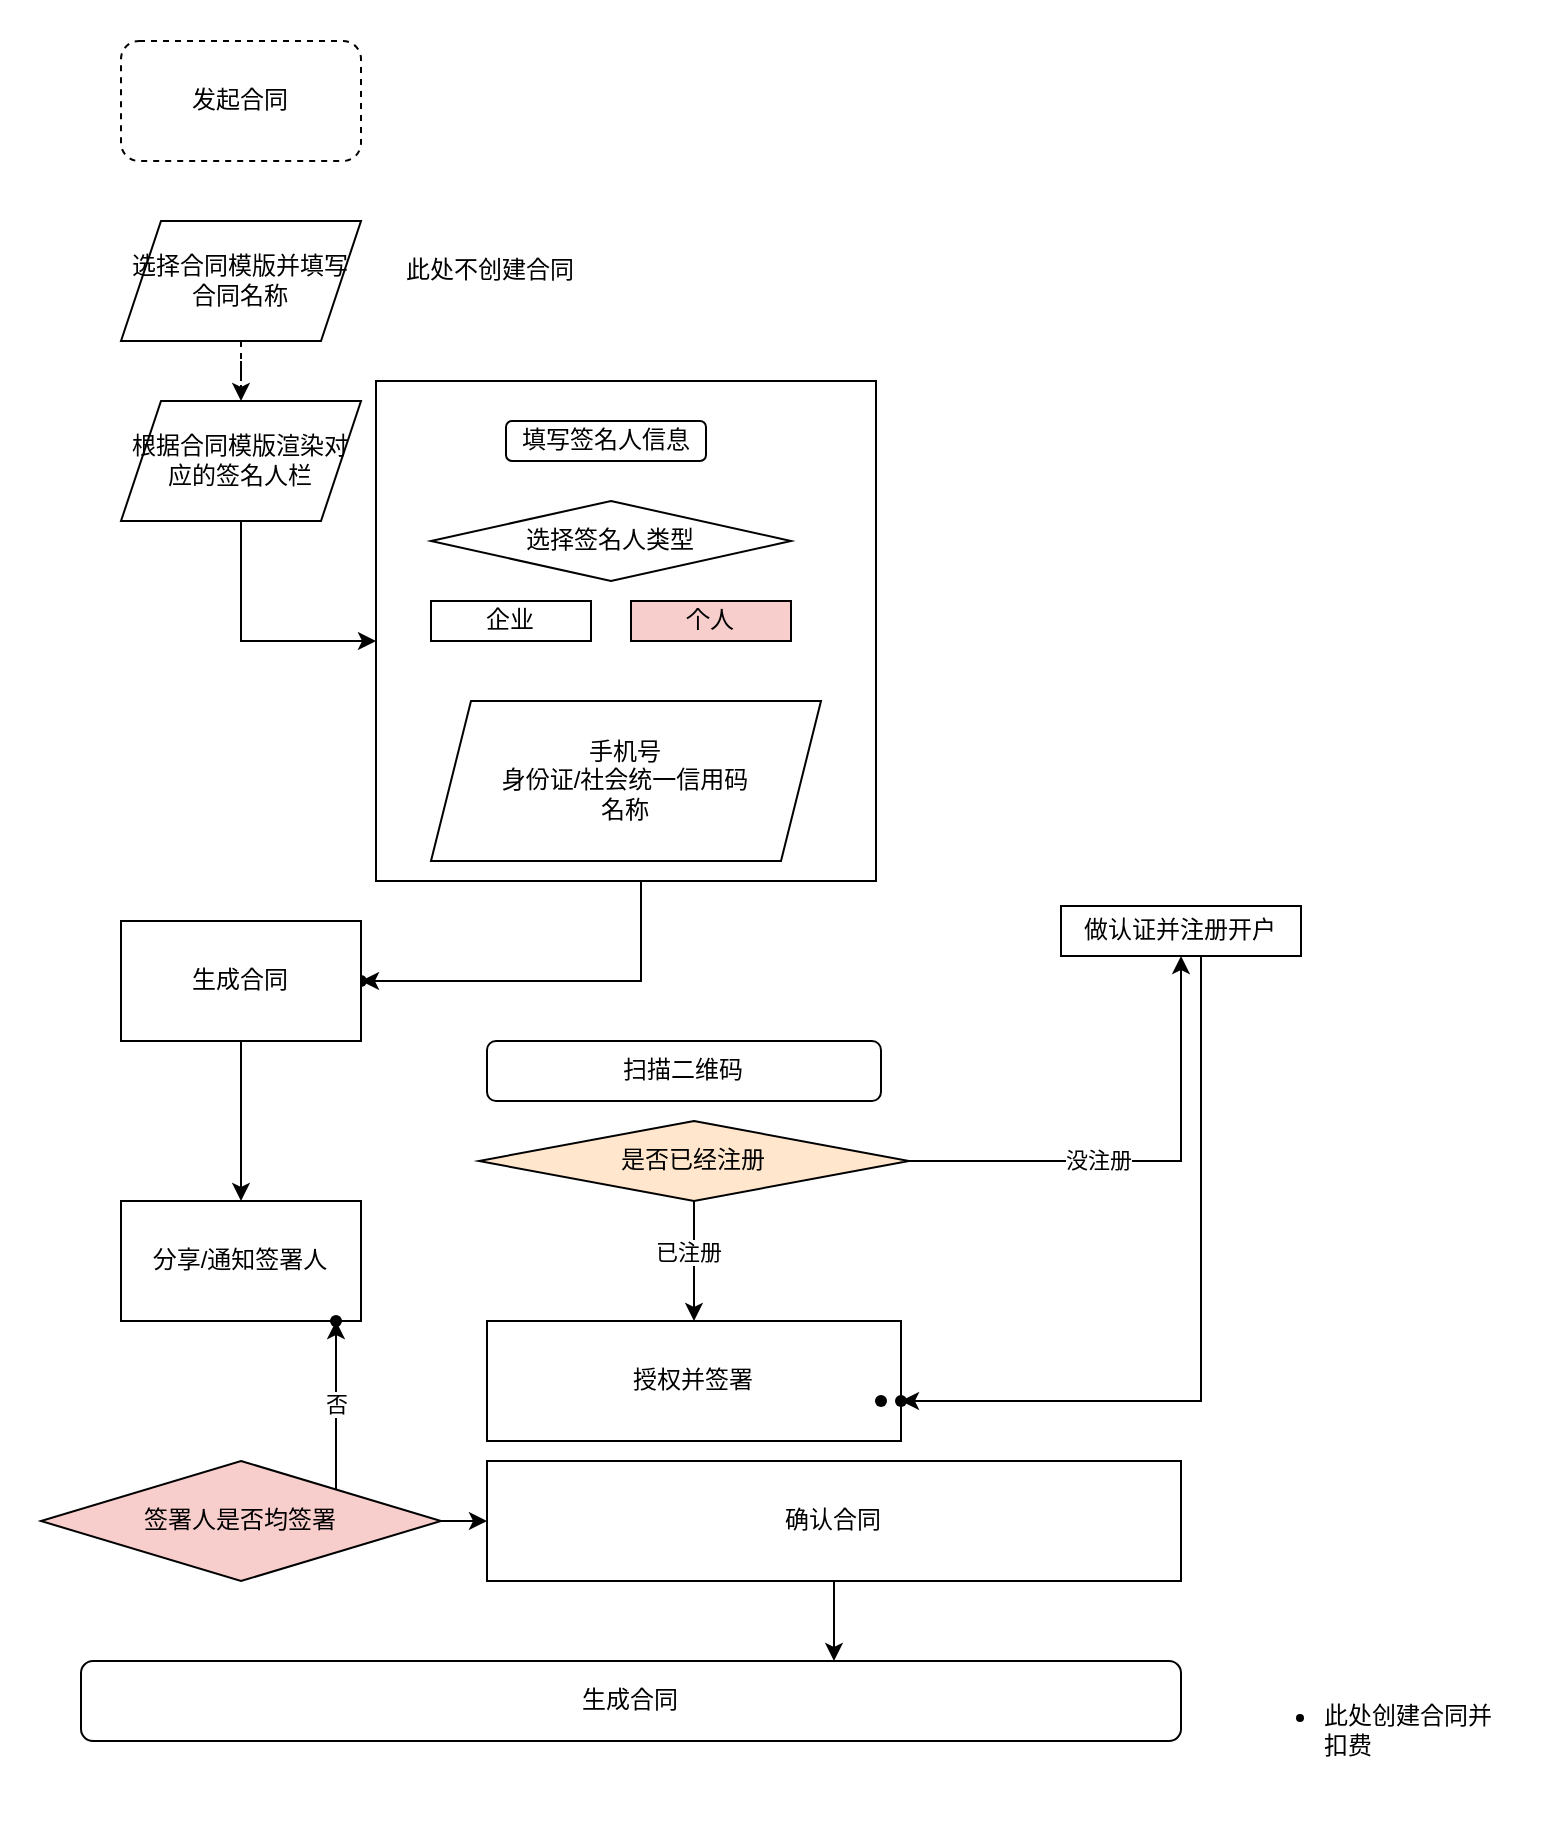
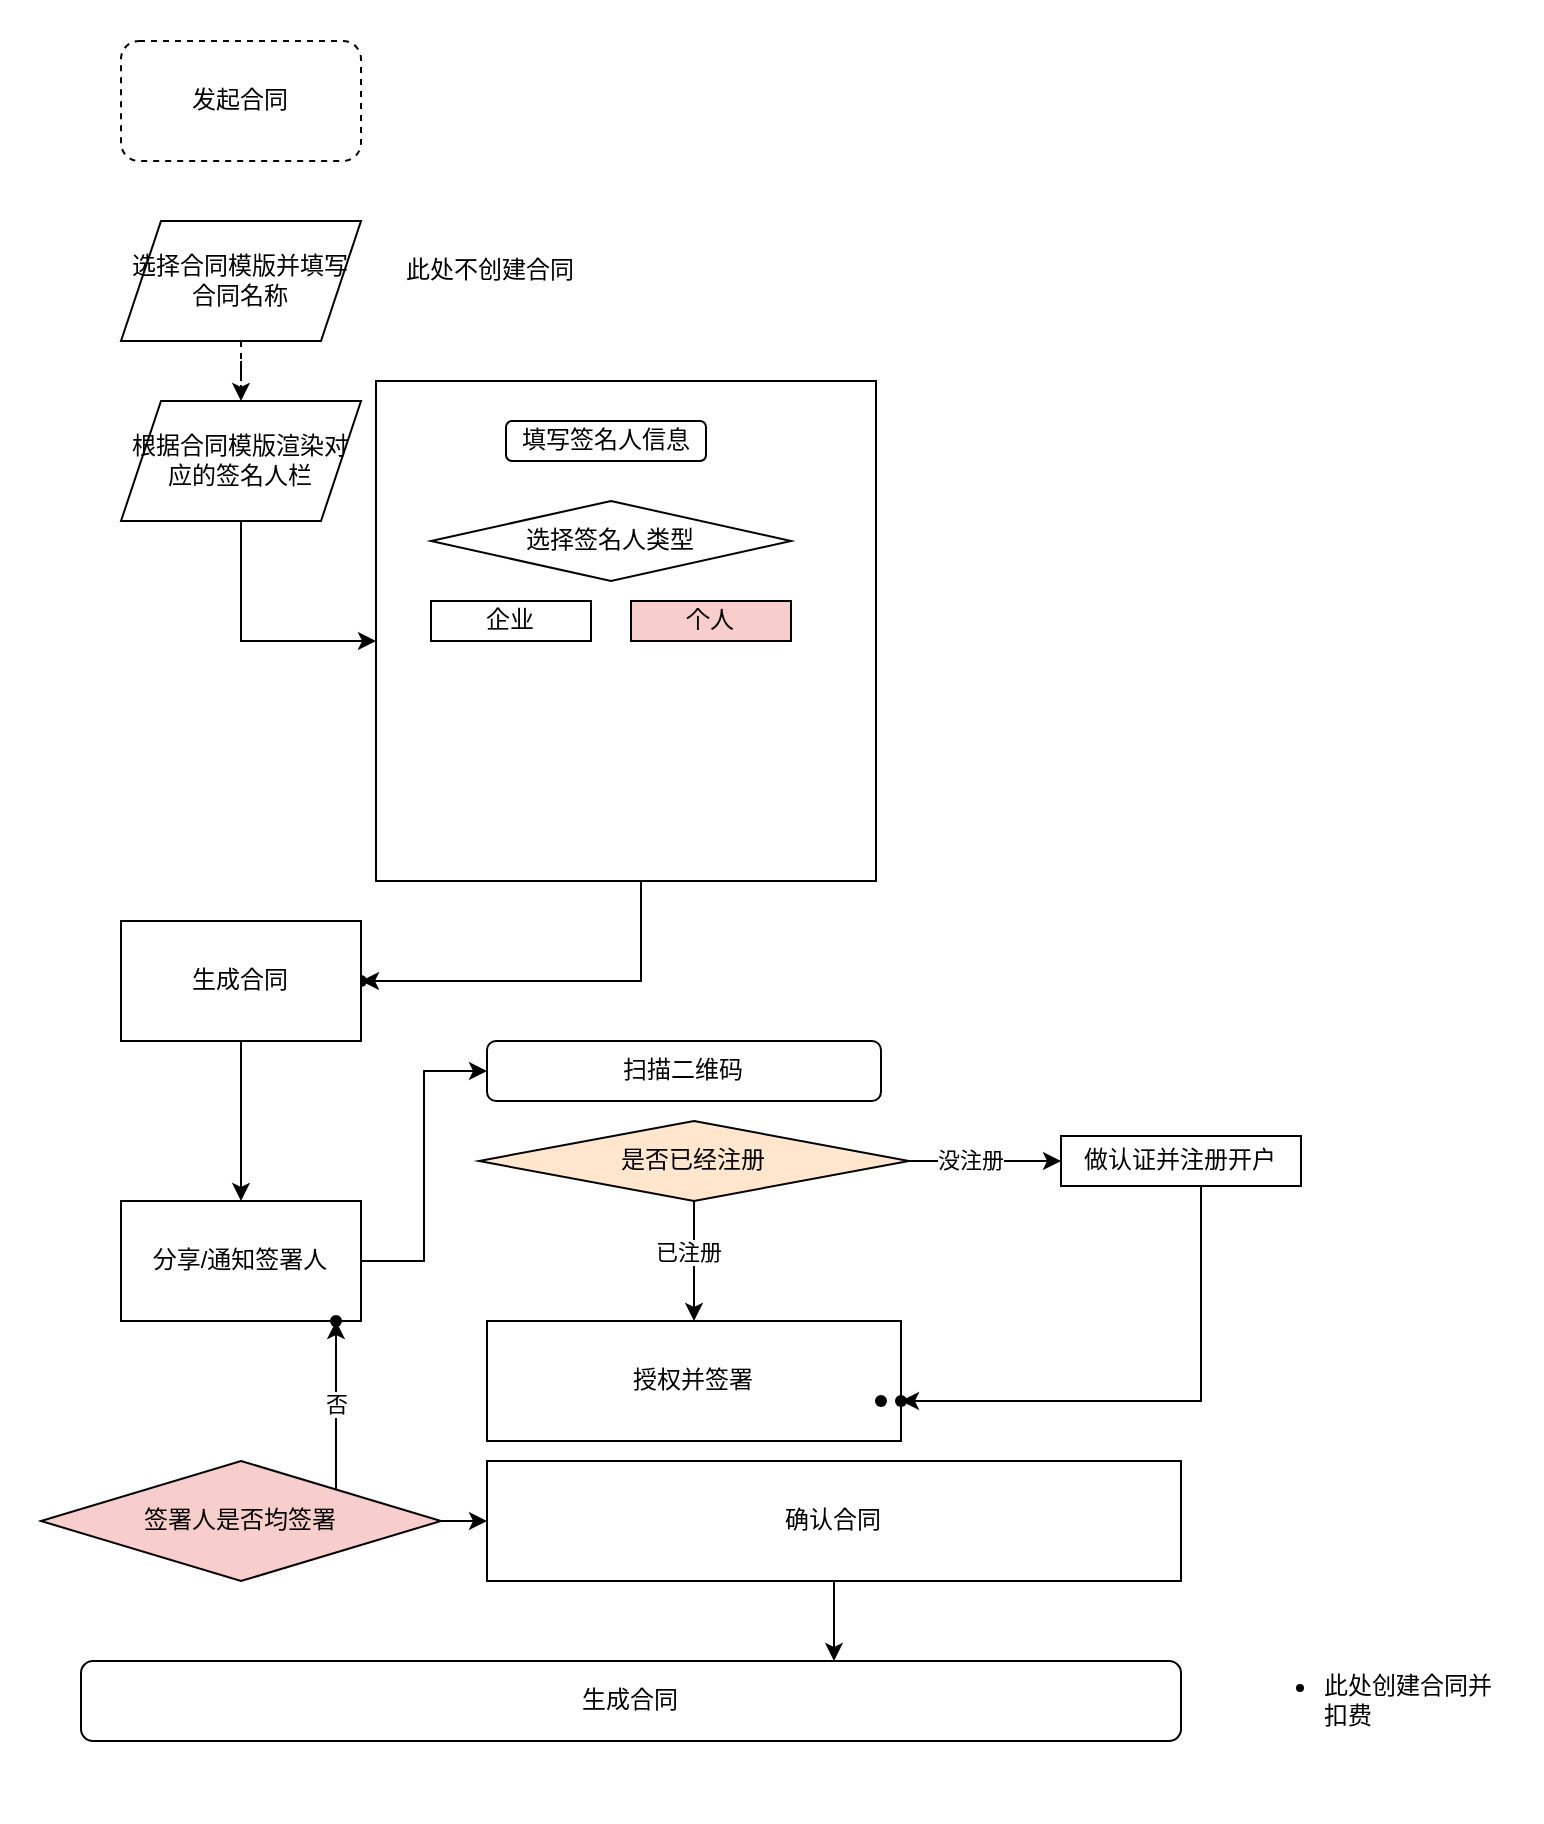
node "手机号 身份证/社会统一信用码 名称": removed
node "做认证并注册开户": moved (1181, 931) -> (1181, 1161)
edge "分享/通知签署人" -> "扫描二维码": added
node "此处创建合同并扣费": moved (1371, 1731) -> (1371, 1701)
